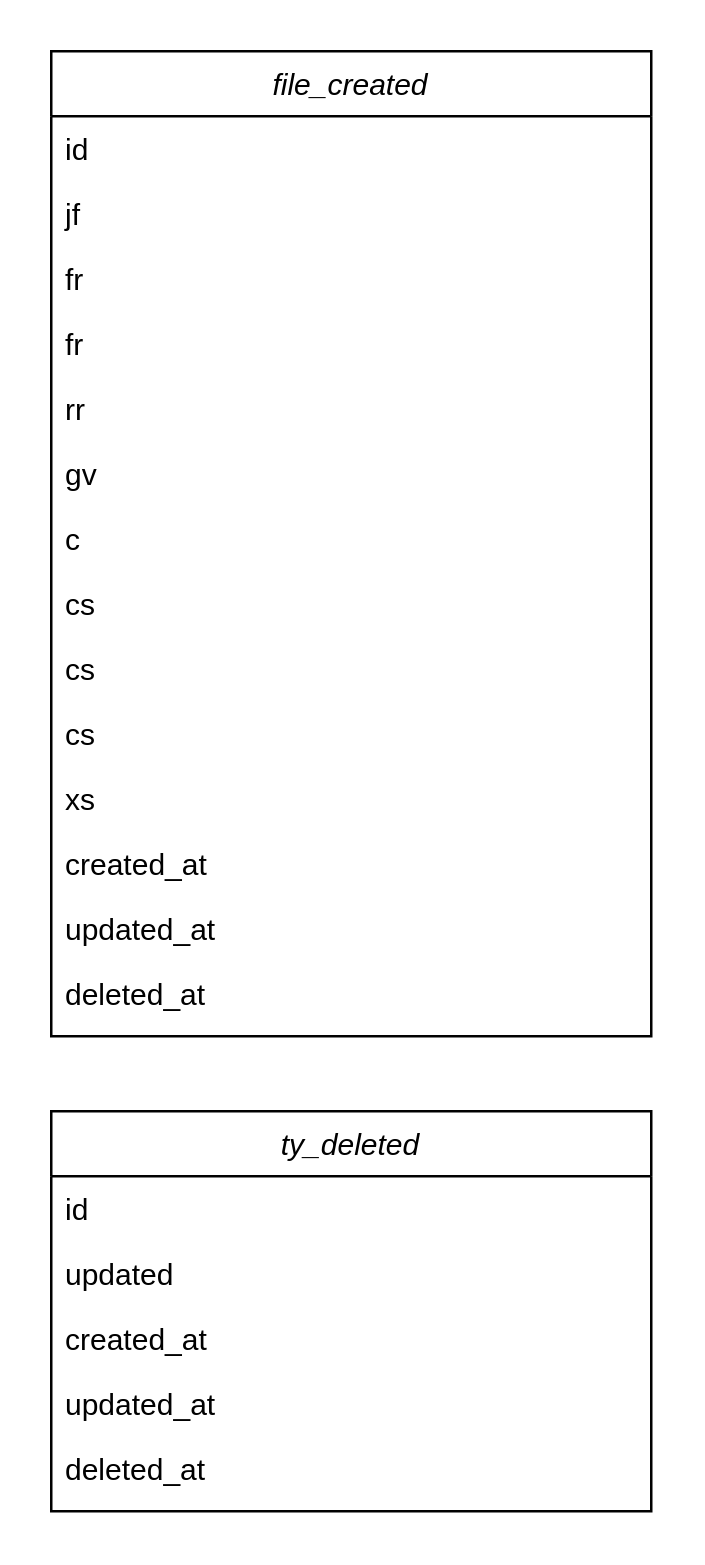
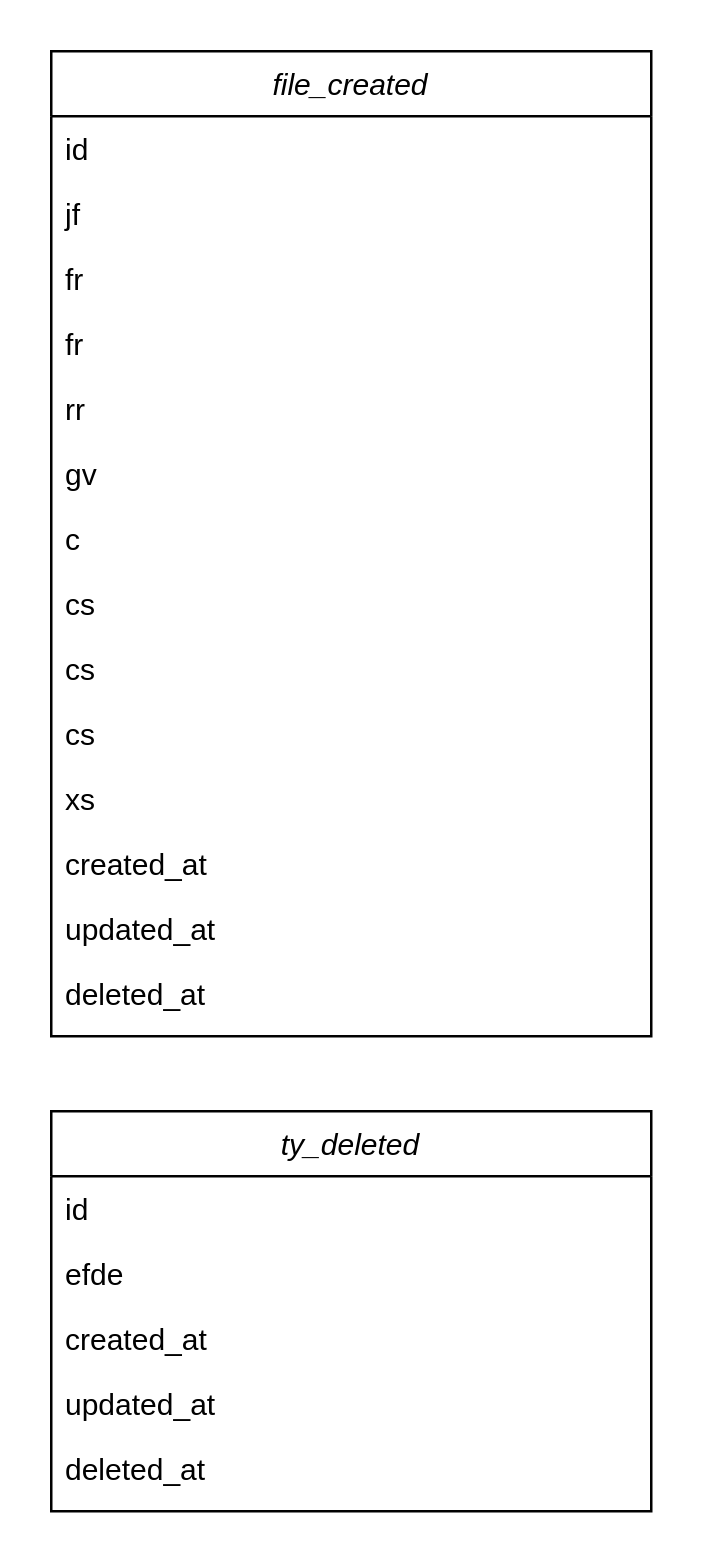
node "updated": label "updated" -> "efde"
